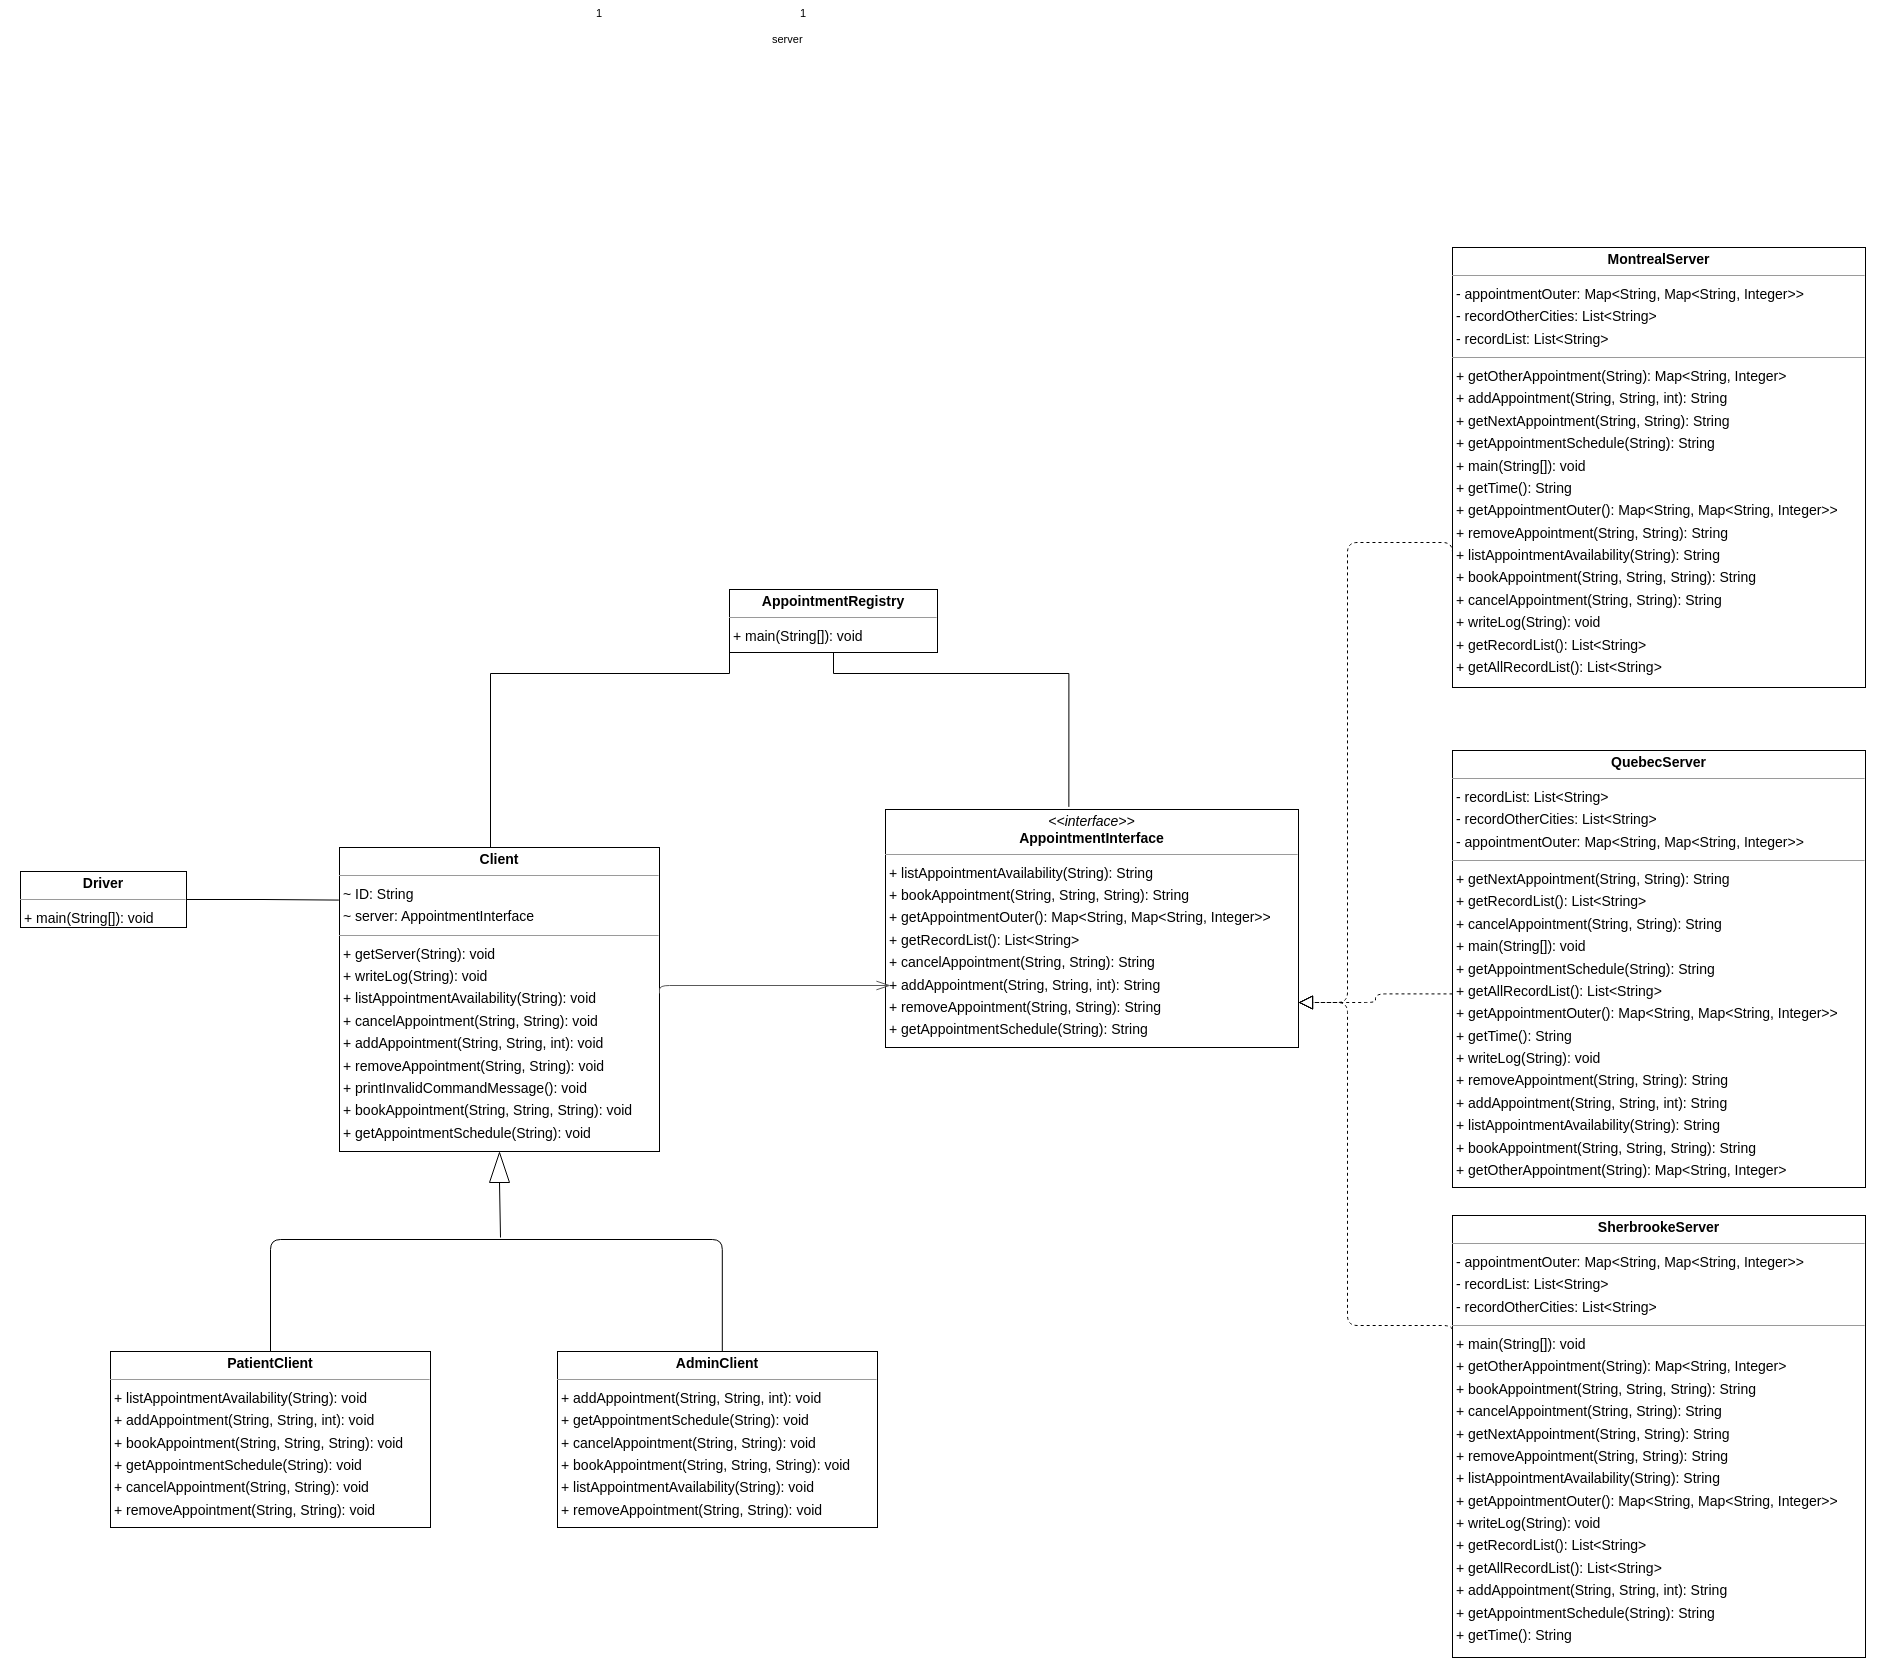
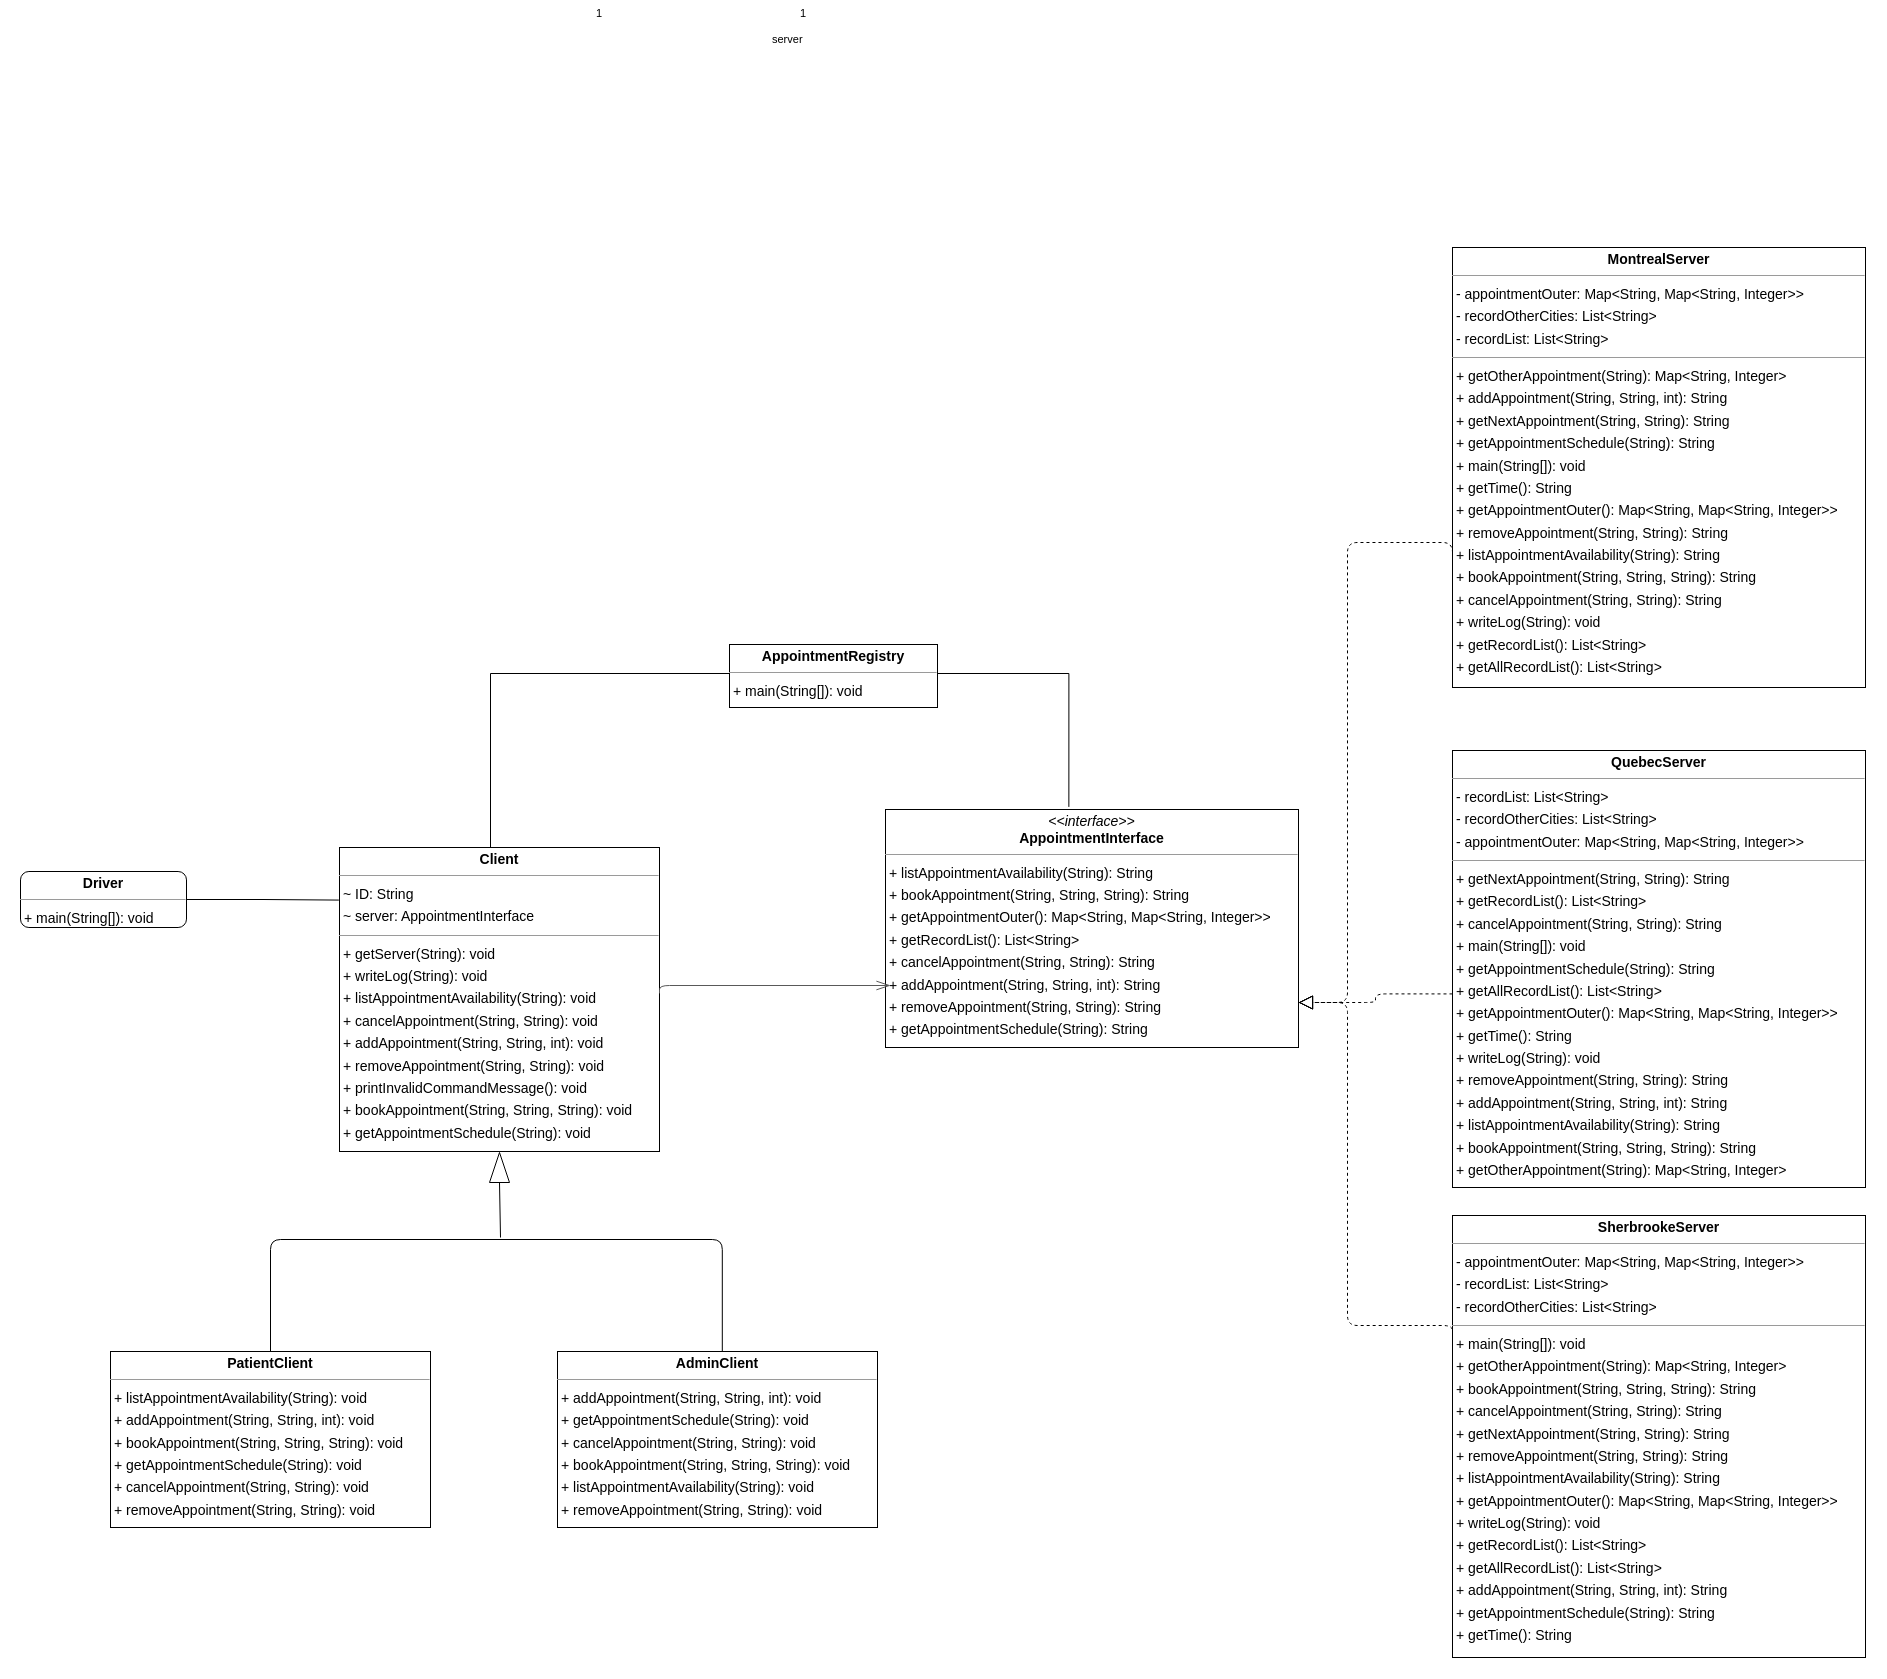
node "AppointmentRegistry + main(String[]): void": moved (834, 621) -> (834, 676)
node "Driver + main(String[]): void": shape rectangle -> rounded rectangle
